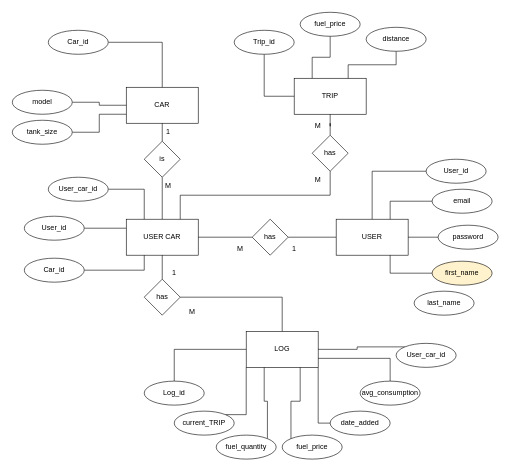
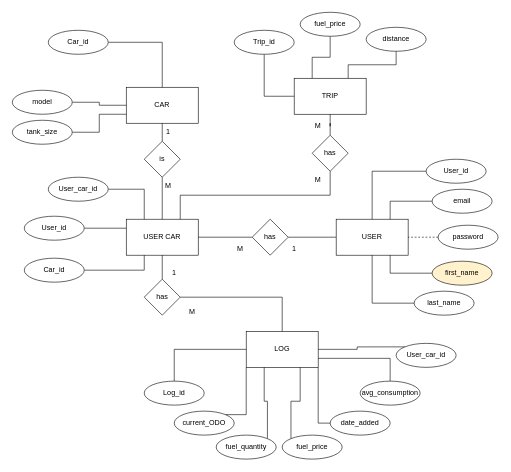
edge "USER" -- "password": style solid -> dashed
edge "USER" -- "last_name": added
node "current_TRIP": label "current_TRIP" -> "current_ODO"
